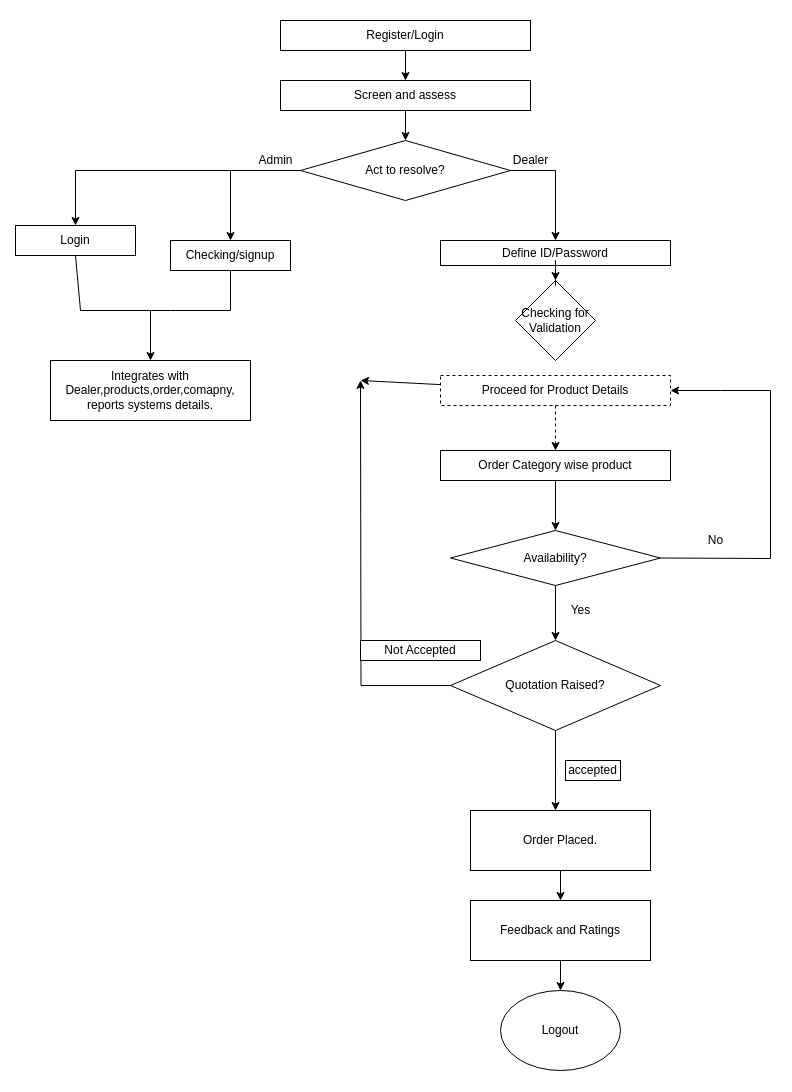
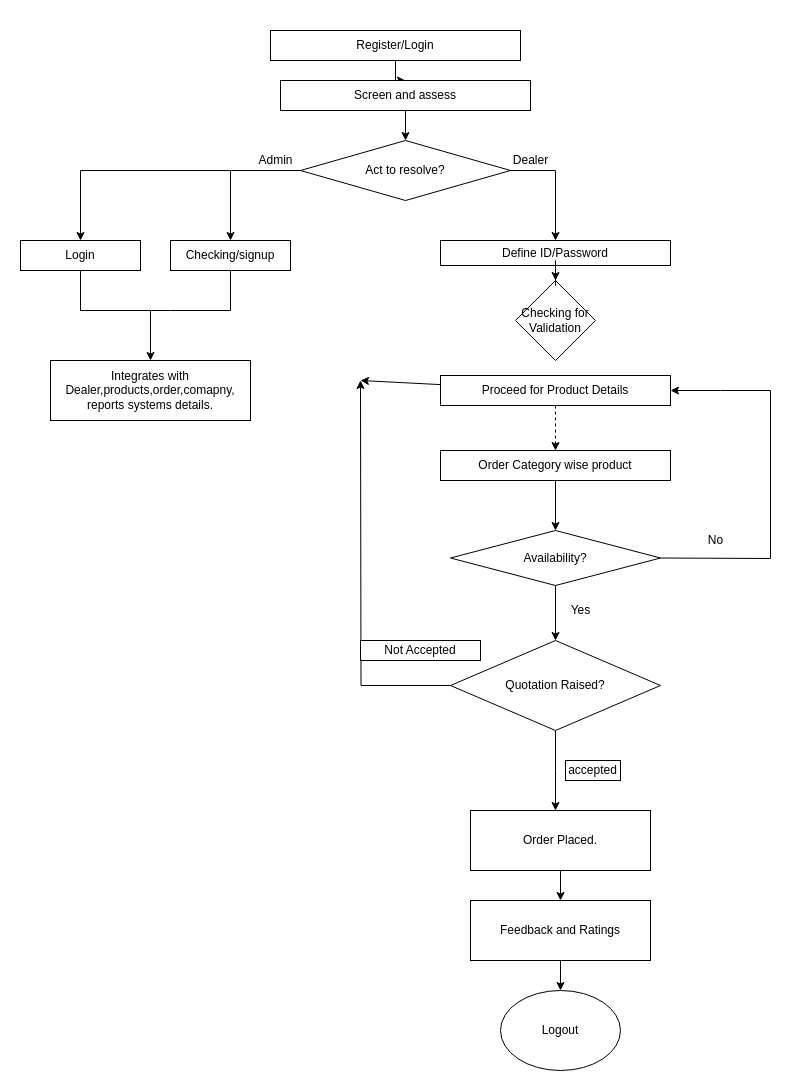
node "Register/Login": moved (406, 36) -> (396, 46)
node "Login": moved (76, 241) -> (81, 256)
node "Proceed for Product Details": style dashed -> solid
